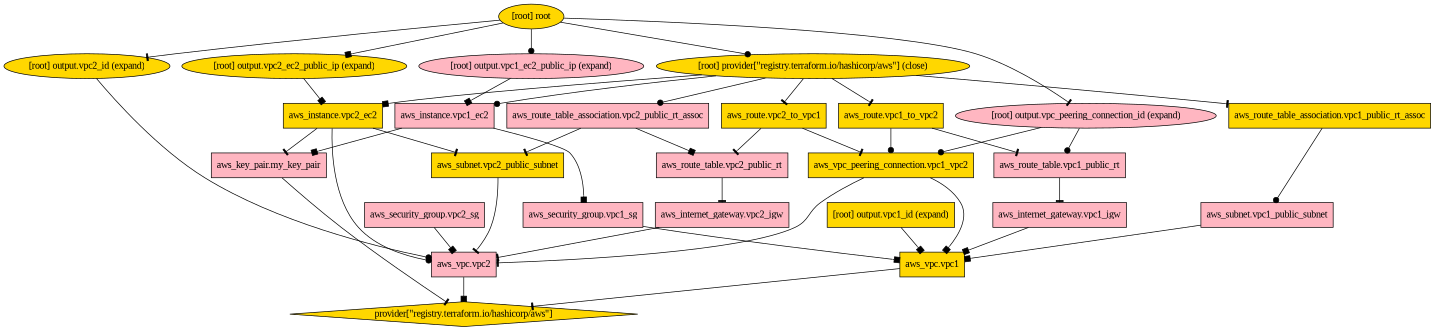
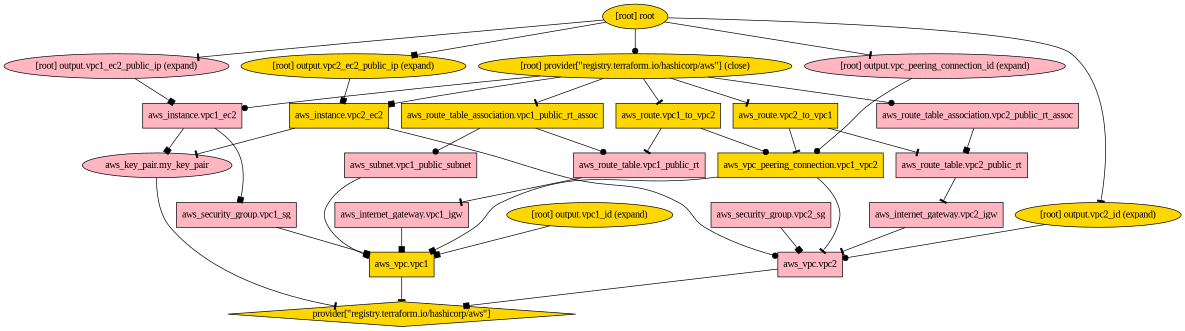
edge "[root] root" -> "[root] output.vpc1_ec2_public_ip (expand)": arrowhead dot -> tee
edge "[root] output.vpc_peering_connection_id (expand)" -> "aws_route_table.vpc1_public_rt": now "aws_route_table_association.vpc1_public_rt_assoc" -> "aws_route_table.vpc1_public_rt"
node "aws_key_pair.my_key_pair": shape box -> ellipse
node "aws_subnet.vpc2_public_subnet": removed
node "[root] output.vpc1_id (expand)": shape box -> ellipse
